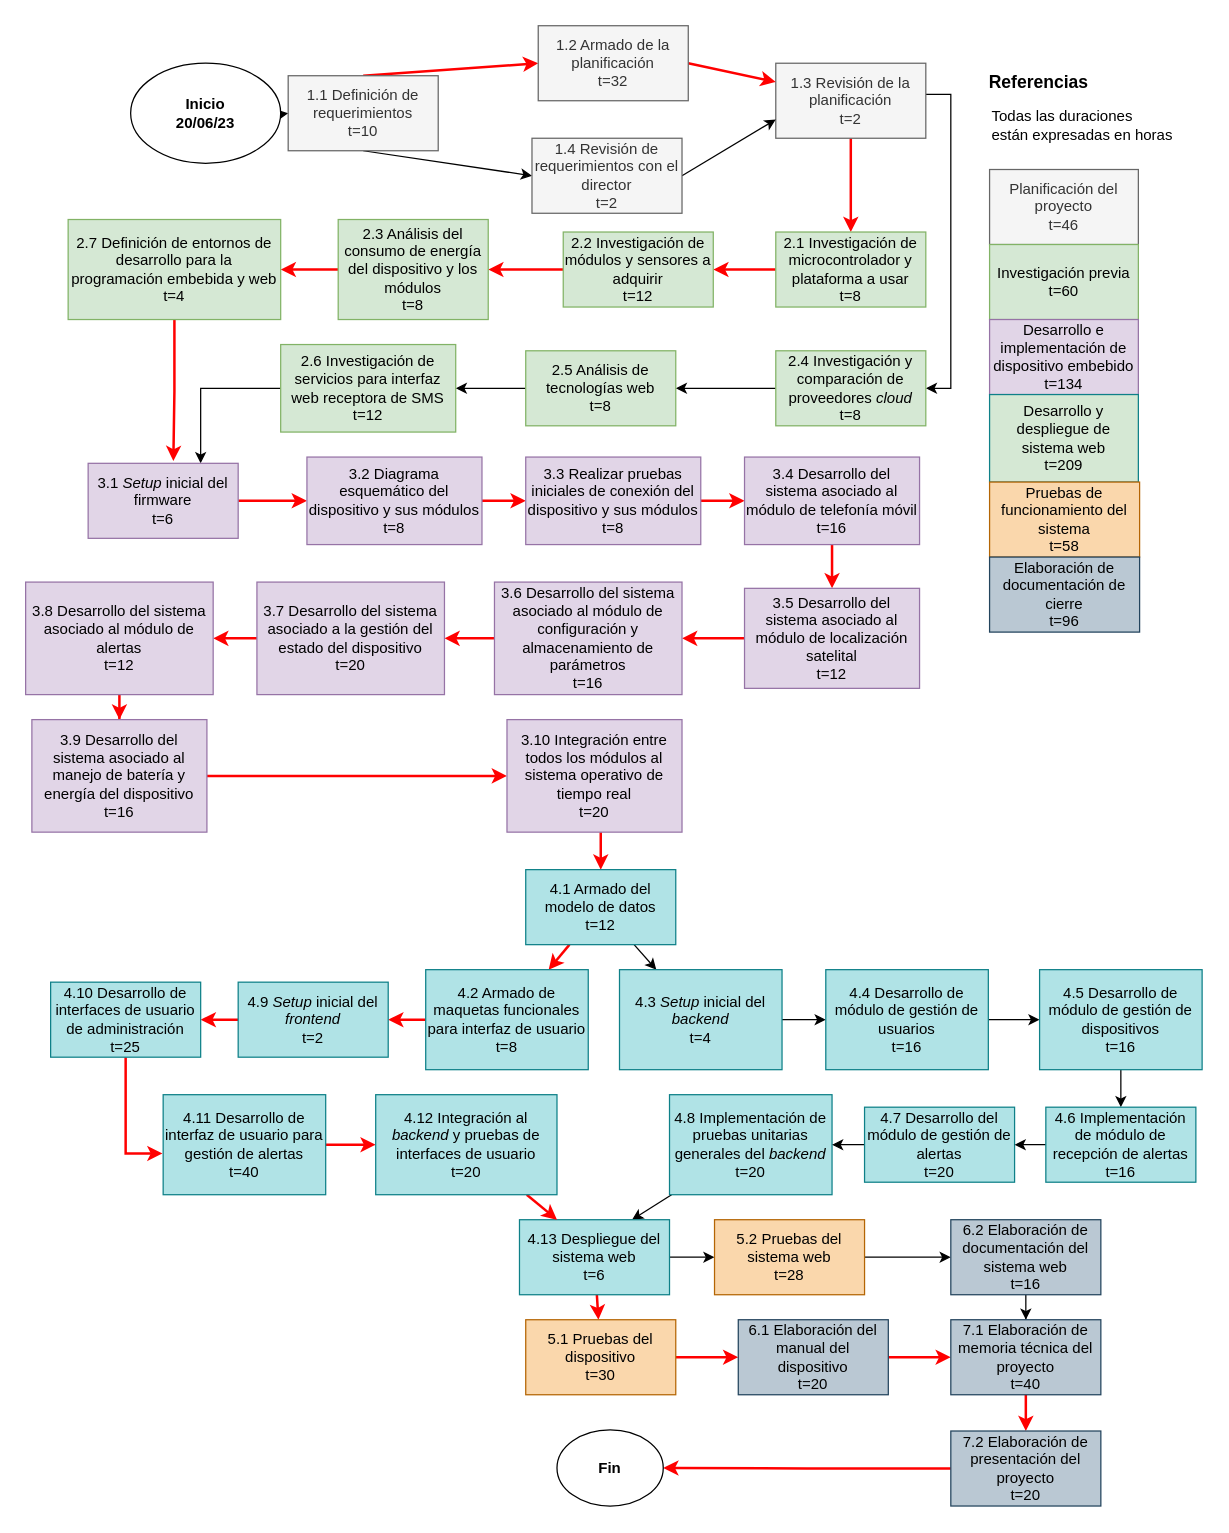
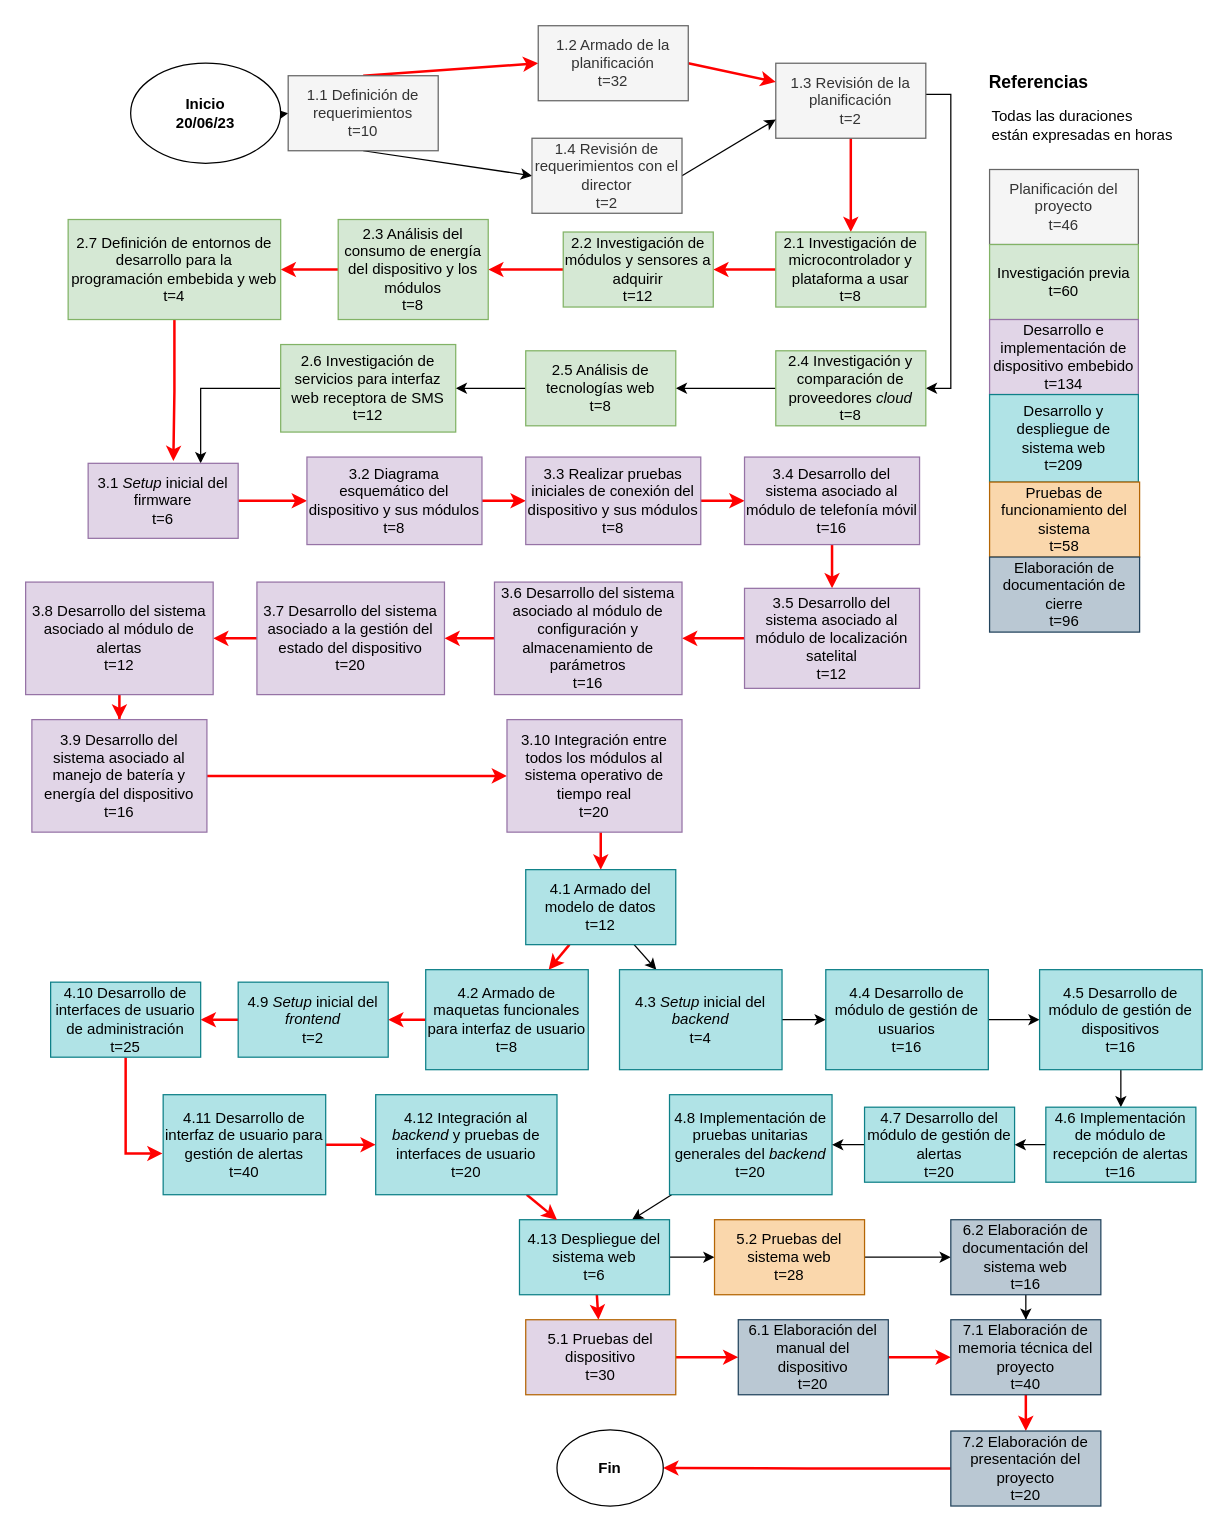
node "Desarrollo y despliegue de sistema web t=209": fillcolor #d5e8d4 -> #b0e3e6
node "5.1 Pruebas del dispositivo t=30": fillcolor #fad7ac -> #e1d5e7
